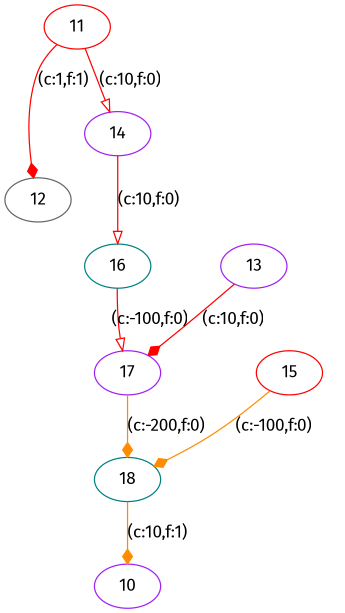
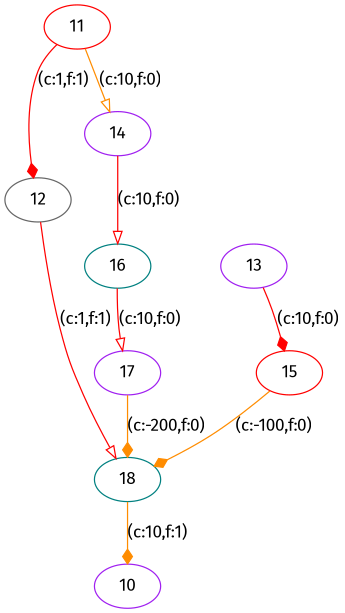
edge "11" -> "14": color red -> darkorange
edge "13" -> "17": now "13" -> "15"
edge "16" -> "17": label "(c:-100,f:0)" -> "(c:10,f:0)"
edge "12" -> "18": added, label "(c:1,f:1)"
